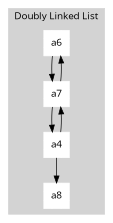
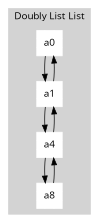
cluster "Doubly Linked List": label "Doubly Linked List" -> "Doubly List List"
node "a6": label "a6" -> "a0"
node "a7": label "a7" -> "a1"
edge "a8" -> "a4": added
